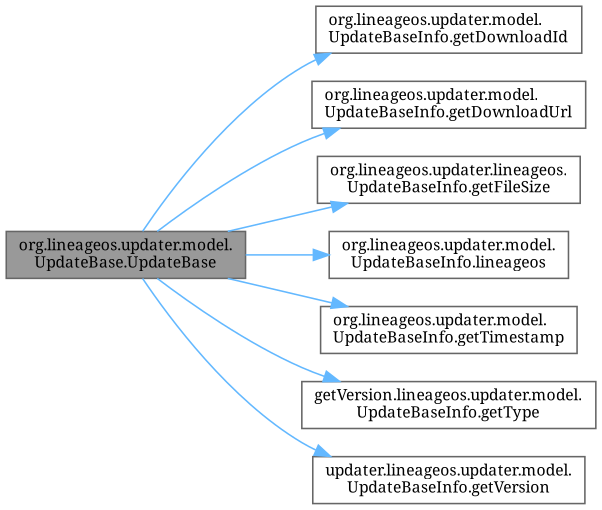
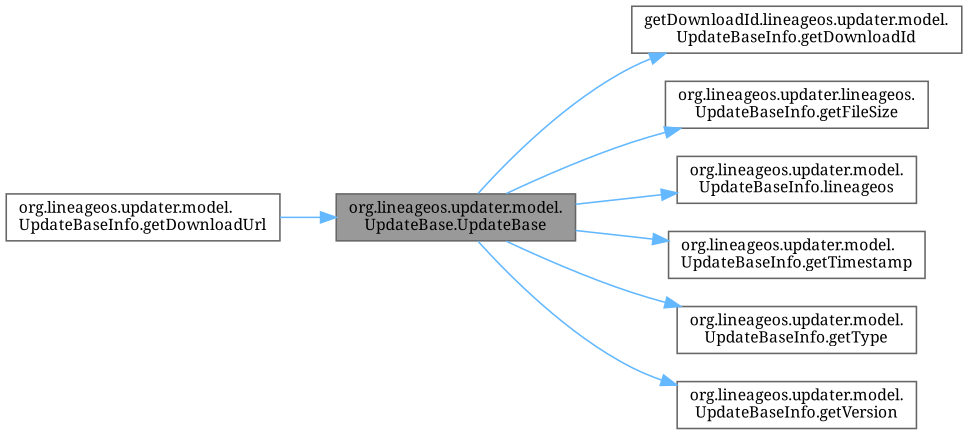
node "org.lineageos.updater.model. UpdateBaseInfo.getDownloadId": label "org.lineageos.updater.model. UpdateBaseInfo.getDownloadId" -> "getDownloadId.lineageos.updater.model. UpdateBaseInfo.getDownloadId"
edge "org.lineageos.updater.model. UpdateBase.UpdateBase" -> "org.lineageos.updater.model. UpdateBaseInfo.getDownloadUrl": reversed
node "getVersion.lineageos.updater.model. UpdateBaseInfo.getType": label "getVersion.lineageos.updater.model. UpdateBaseInfo.getType" -> "org.lineageos.updater.model. UpdateBaseInfo.getType"
node "updater.lineageos.updater.model. UpdateBaseInfo.getVersion": label "updater.lineageos.updater.model. UpdateBaseInfo.getVersion" -> "org.lineageos.updater.model. UpdateBaseInfo.getVersion"
